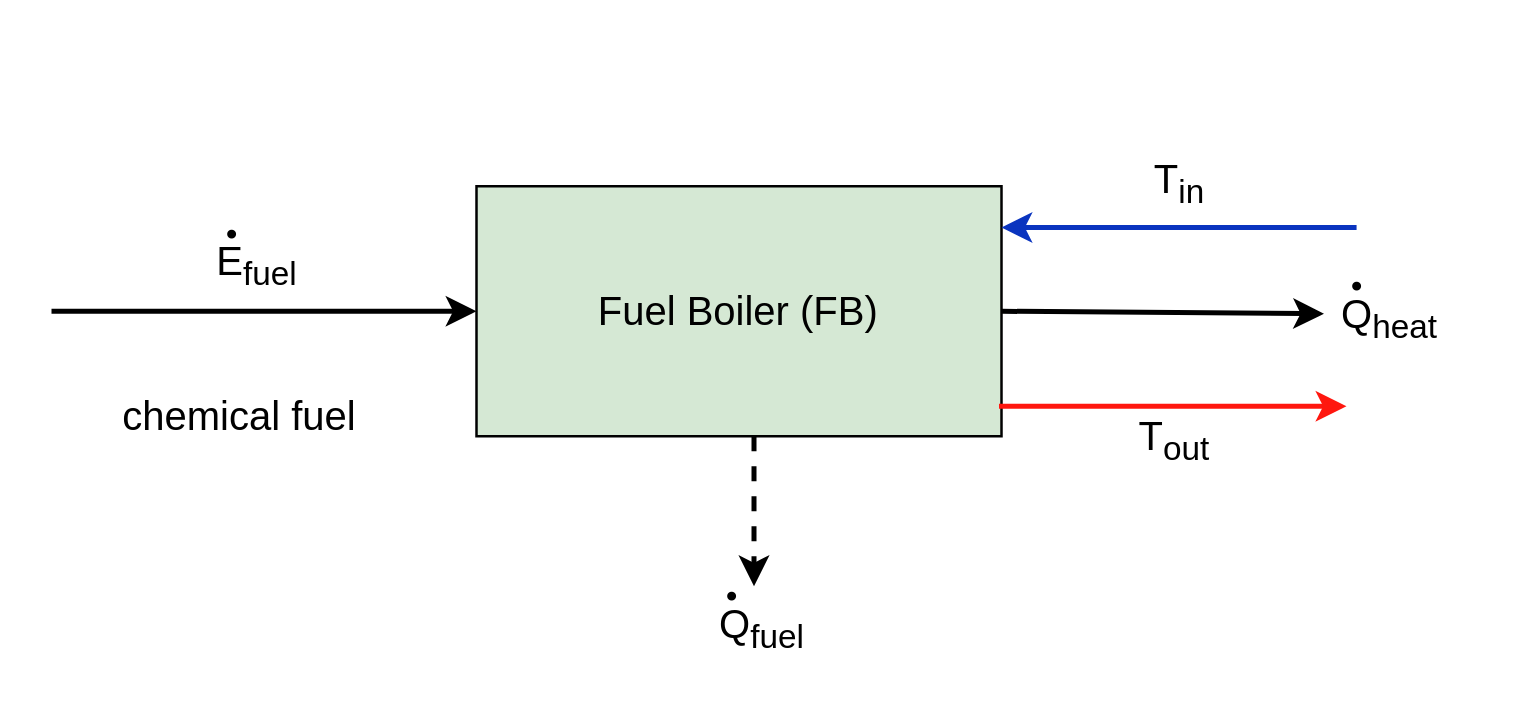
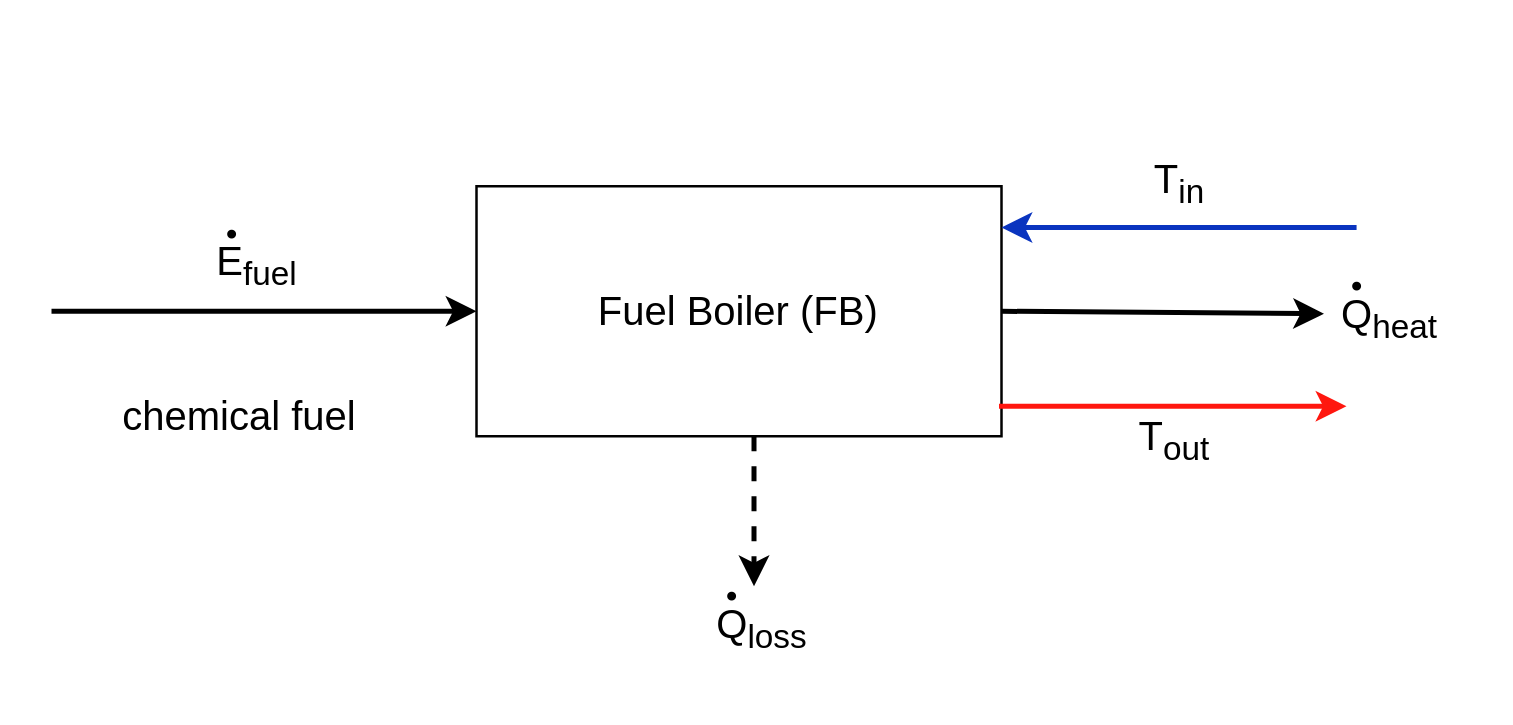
node "Fuel Boiler (FB)": fillcolor #d5e8d4 -> #ffffff
node "Qfuel": label "Qfuel" -> "Qloss"
